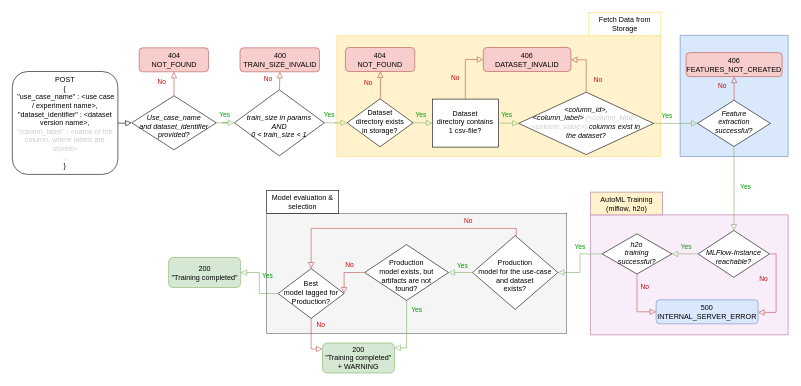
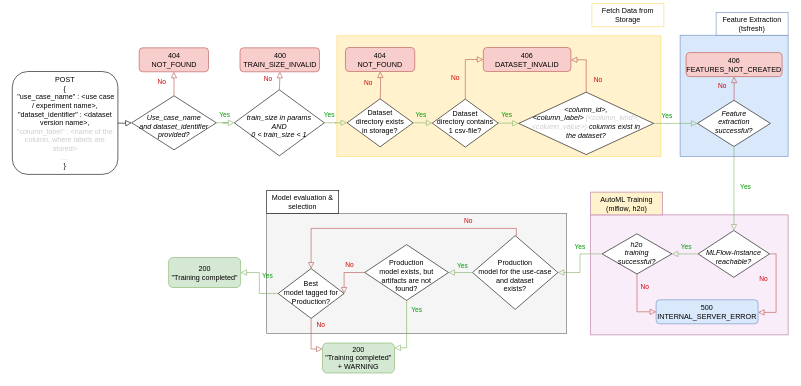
node "Fetch Data from Storage": moved (625, 24) -> (628, 15)
node "Feature Extraction (tsfresh)": added
node "Dataset directory contains 1 csv-file?": shape rectangle -> diamond
